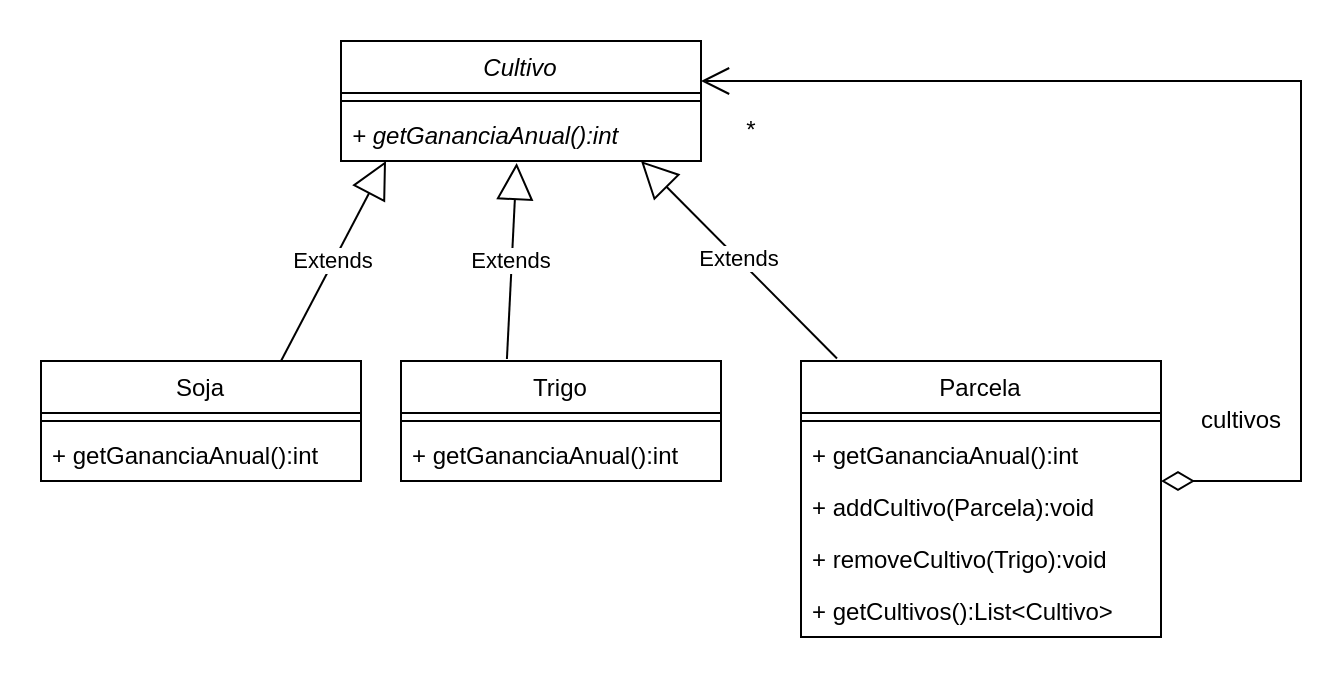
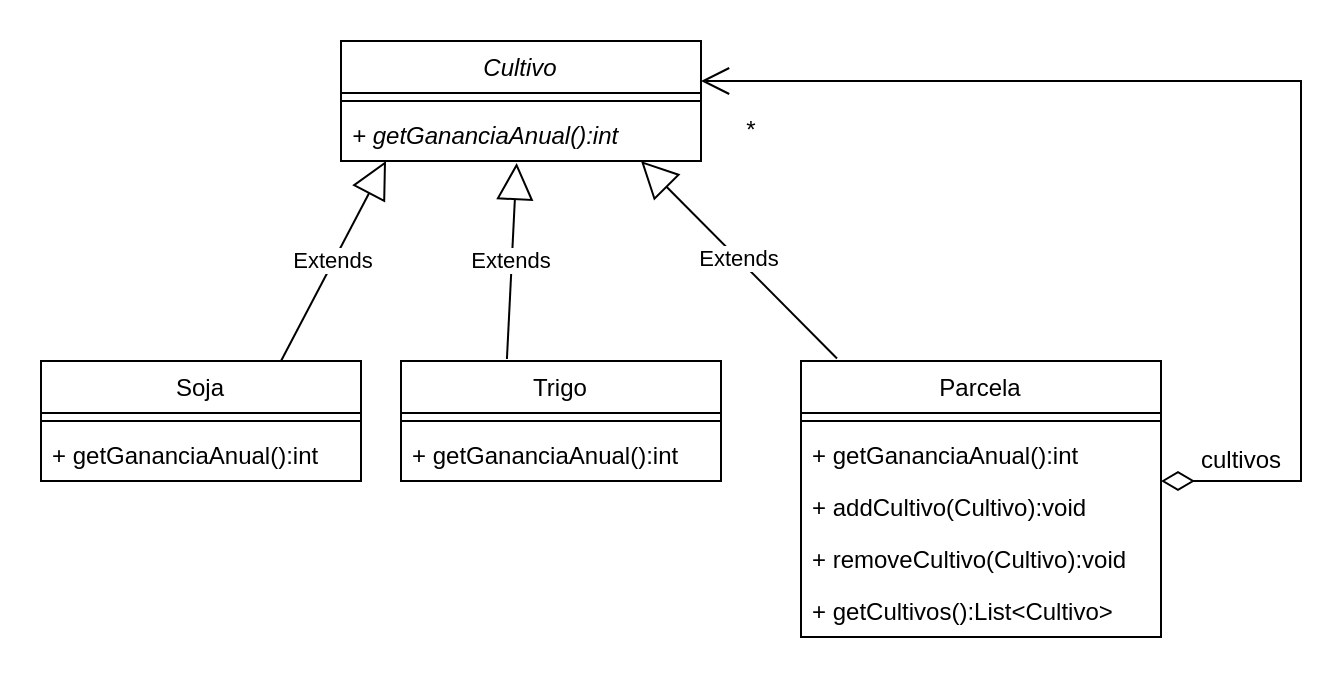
node "cultivos": moved (1241, 421) -> (1241, 461)
node "+ addCultivo(Parcela):void": label "+ addCultivo(Parcela):void" -> "+ addCultivo(Cultivo):void"
node "+ removeCultivo(Trigo):void": label "+ removeCultivo(Trigo):void" -> "+ removeCultivo(Cultivo):void"
